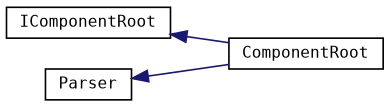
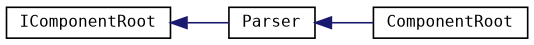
edge "ComponentRoot" -> "IComponentRoot": now "Parser" -> "IComponentRoot"
